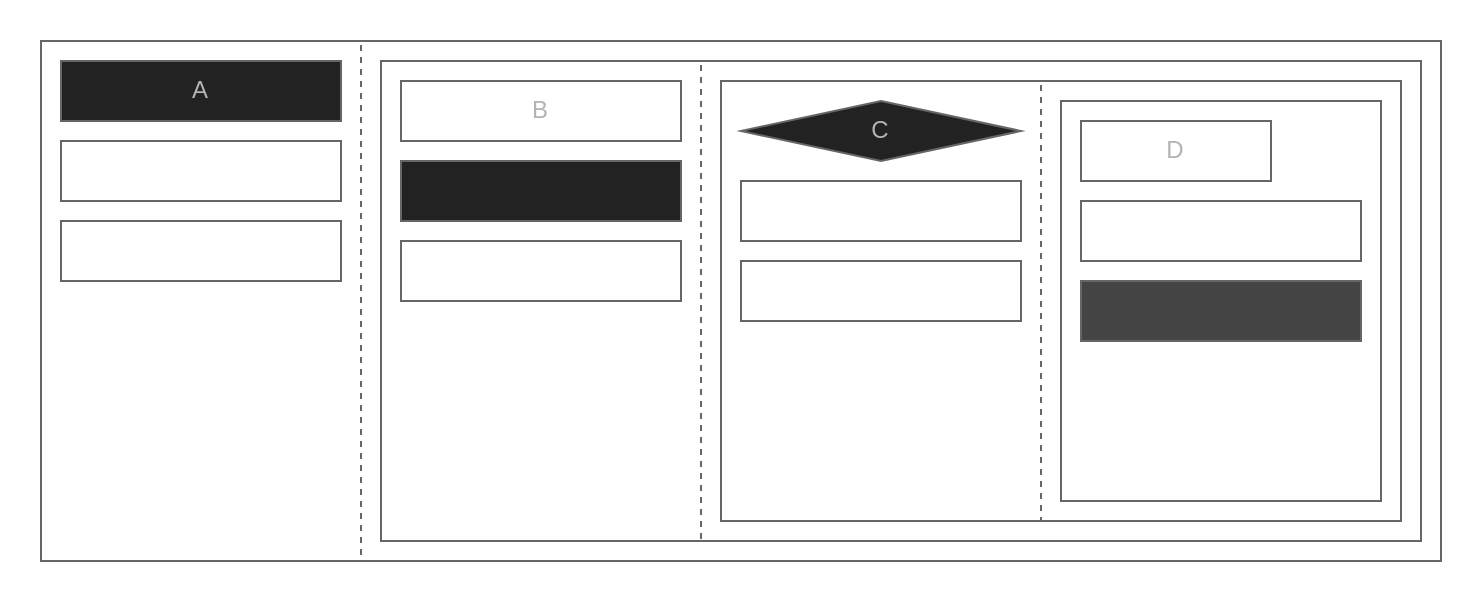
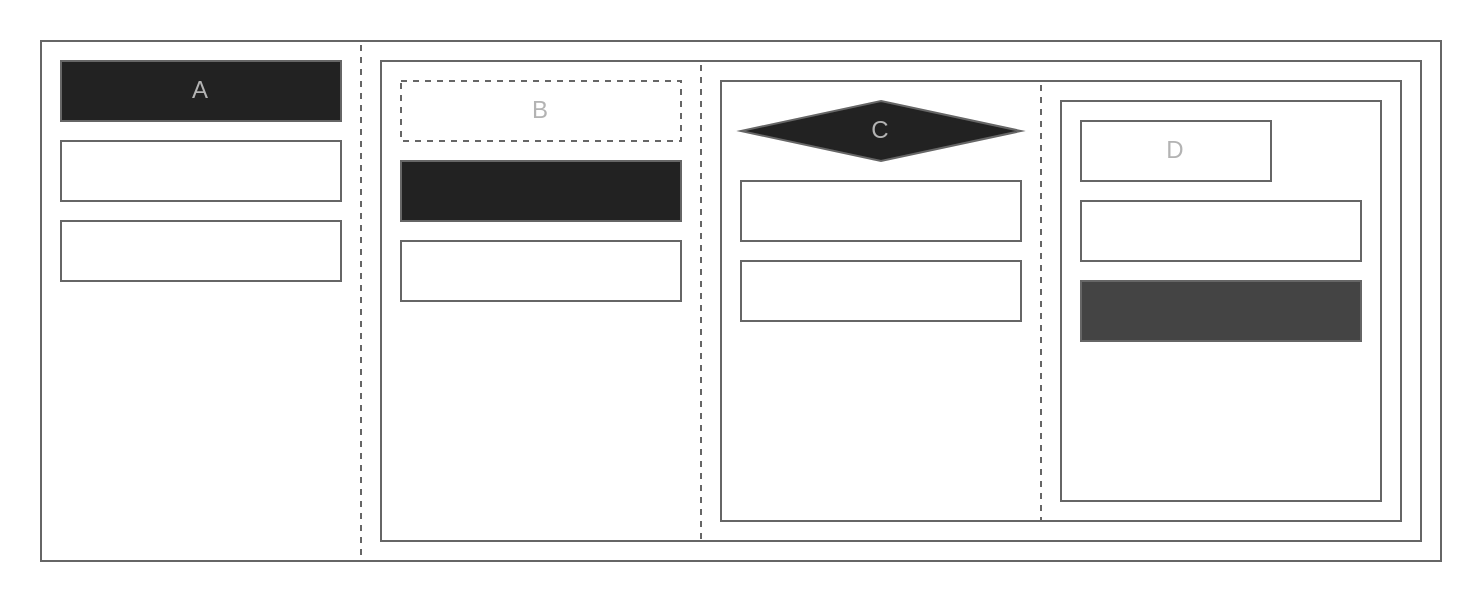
node "B": style solid -> dashed
